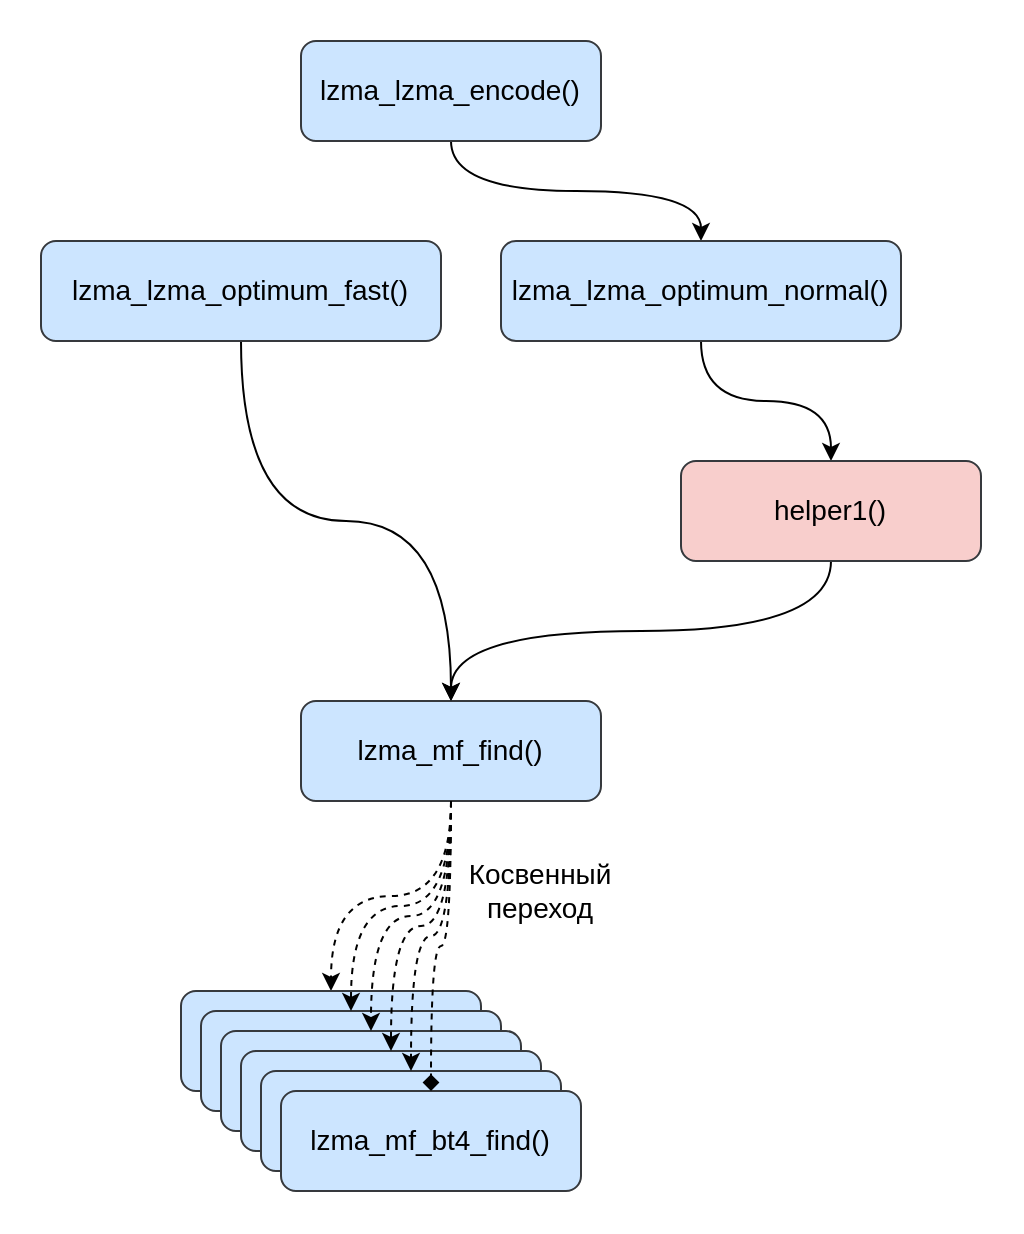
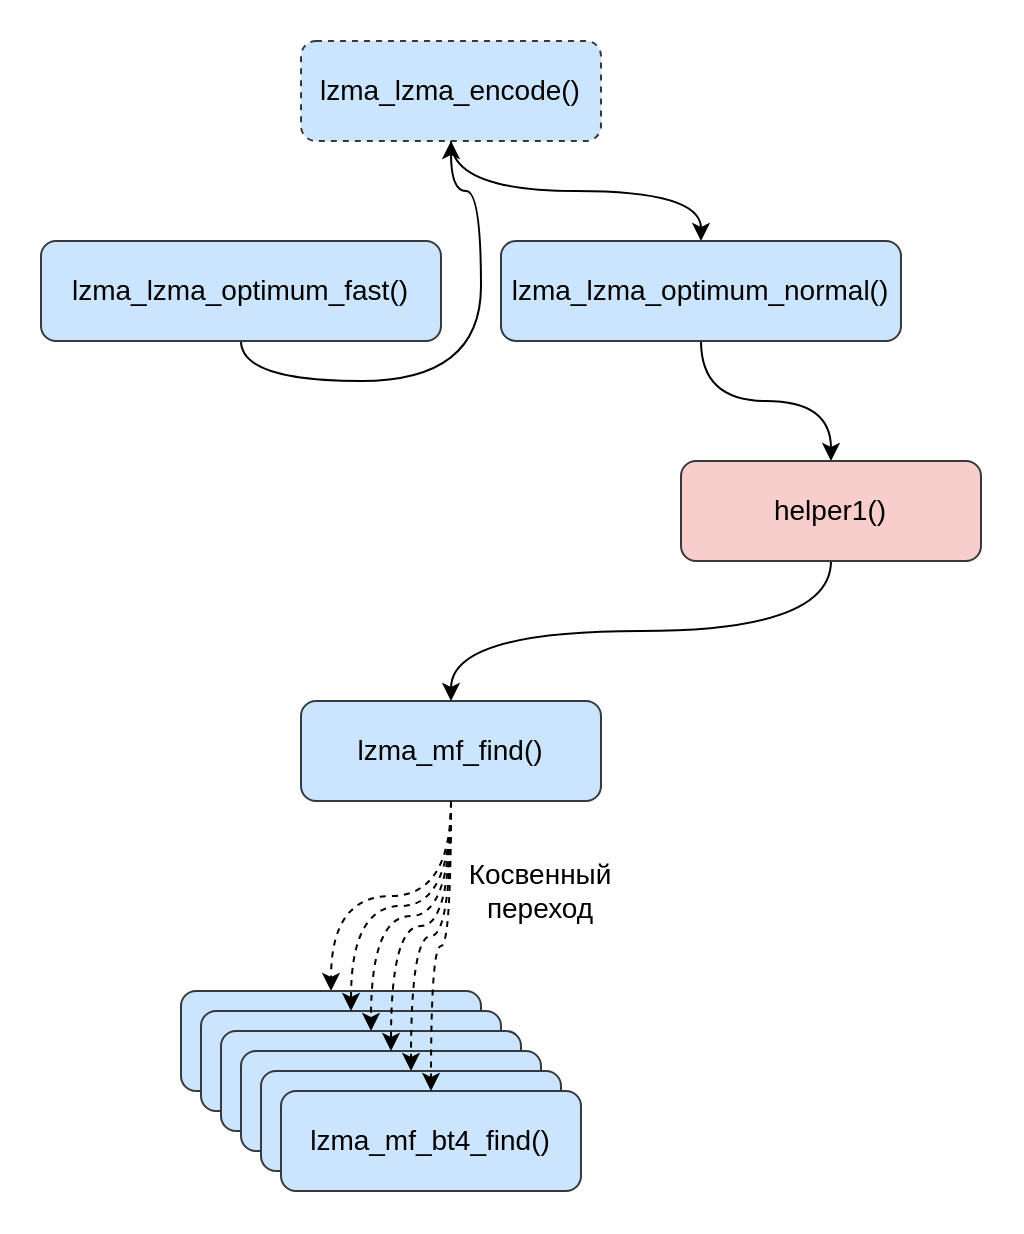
node "lzma_lzma_encode()": style solid -> dashed
edge "lzma_lzma_optimum_fast()" -> "lzma_mf_find()": now "lzma_lzma_optimum_fast()" -> "lzma_lzma_encode()"
edge "lzma_mf_find()" -> "lzma_mf_bt4_find()": arrowhead diamond -> classic
